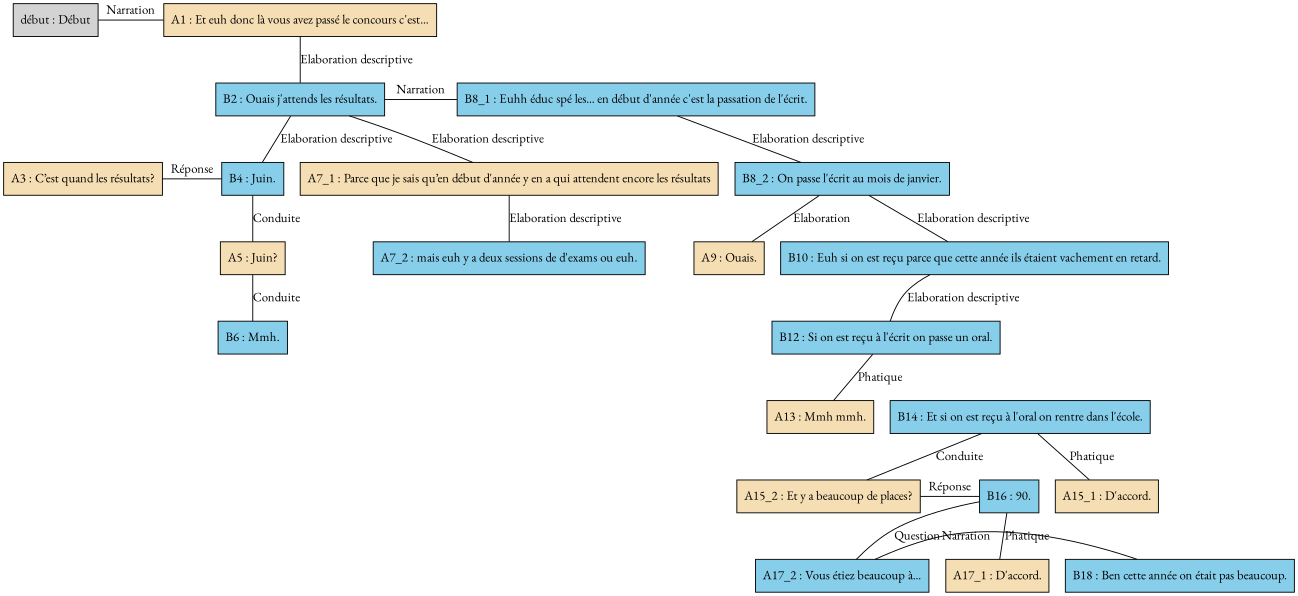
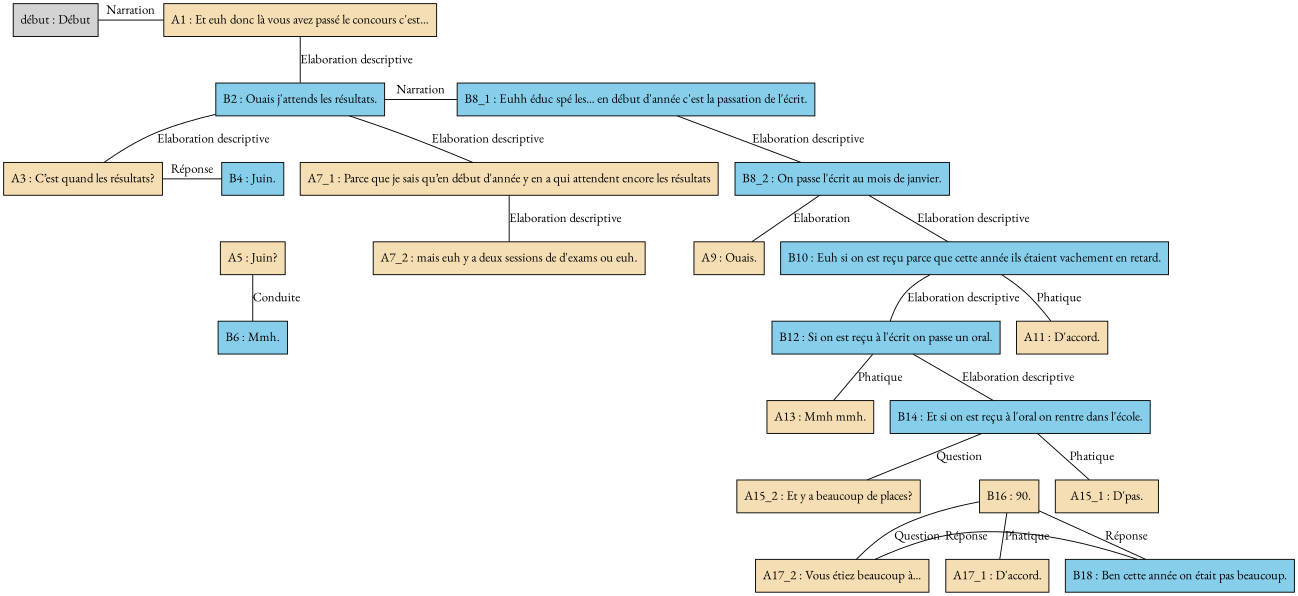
edge "B2 : Ouais j'attends les résultats." -- "B4 : Juin.": now "B2 : Ouais j'attends les résultats." -- "A3 : C’est quand les résultats?"
edge "B4 : Juin." -- "A5 : Juin?": removed, label "Conduite"
node "A7_2 : mais euh y a deux sessions de d'exams ou euh.": fillcolor skyblue -> wheat
node "A11 : D'accord.": added
edge "B12 : Si on est reçu à l'écrit on passe un oral." -- "B14 : Et si on est reçu à l'oral on rentre dans l'école.": added, label "Elaboration descriptive"
edge "B14 : Et si on est reçu à l'oral on rentre dans l'école." -- "A15_2 : Et y a beaucoup de places?": label "Conduite" -> "Question"
edge "A15_2 : Et y a beaucoup de places?" -- "B16 : 90.": now "B18 : Ben cette année on était pas beaucoup." -- "B16 : 90."
node "B16 : 90.": fillcolor skyblue -> wheat
node "A15_1 : D'accord.": label "A15_1 : D'accord." -> "A15_1 : D'pas."
edge "A17_2 : Vous étiez beaucoup à..." -- "B18 : Ben cette année on était pas beaucoup.": label "Narration" -> "Réponse"
node "A17_2 : Vous étiez beaucoup à...": fillcolor skyblue -> wheat
